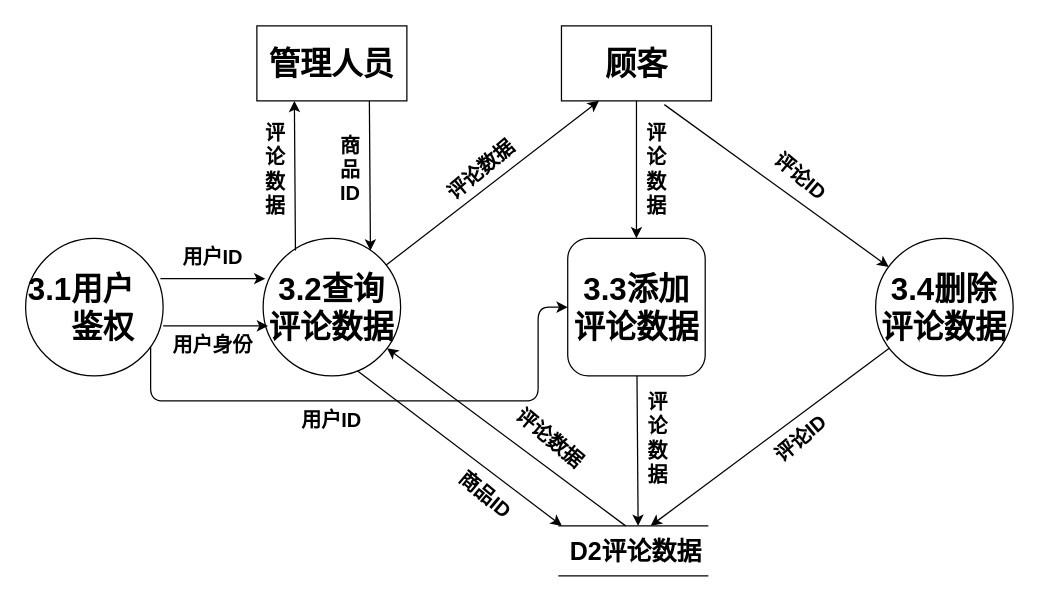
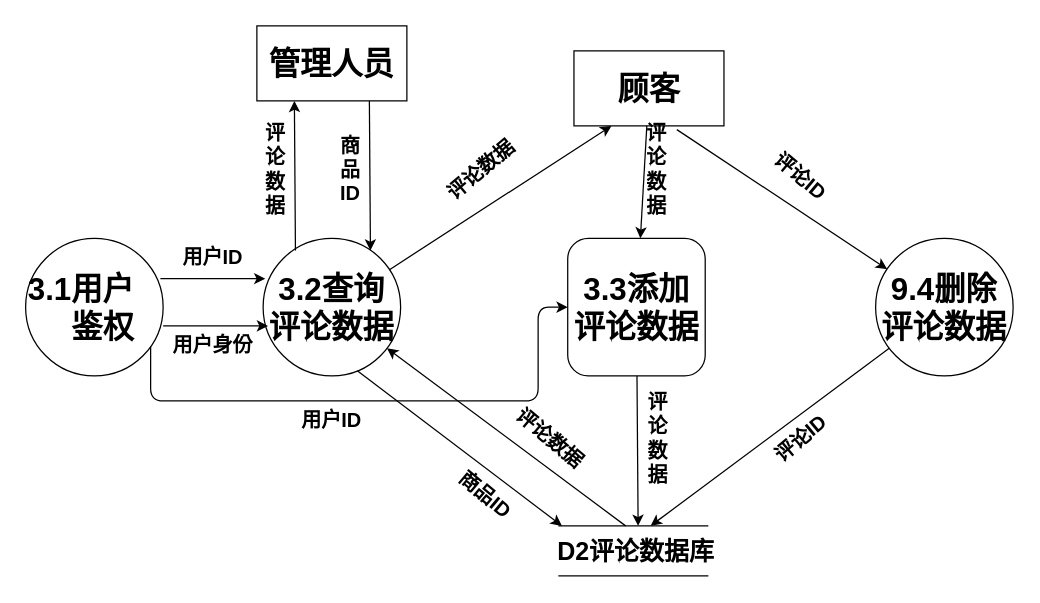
node "顾客": moved (636, 63) -> (649, 88)
node "3.4删除评论数据": label "3.4删除评论数据" -> "9.4删除评论数据"
node "D2评论数据": label "D2评论数据" -> "D2评论数据库"
